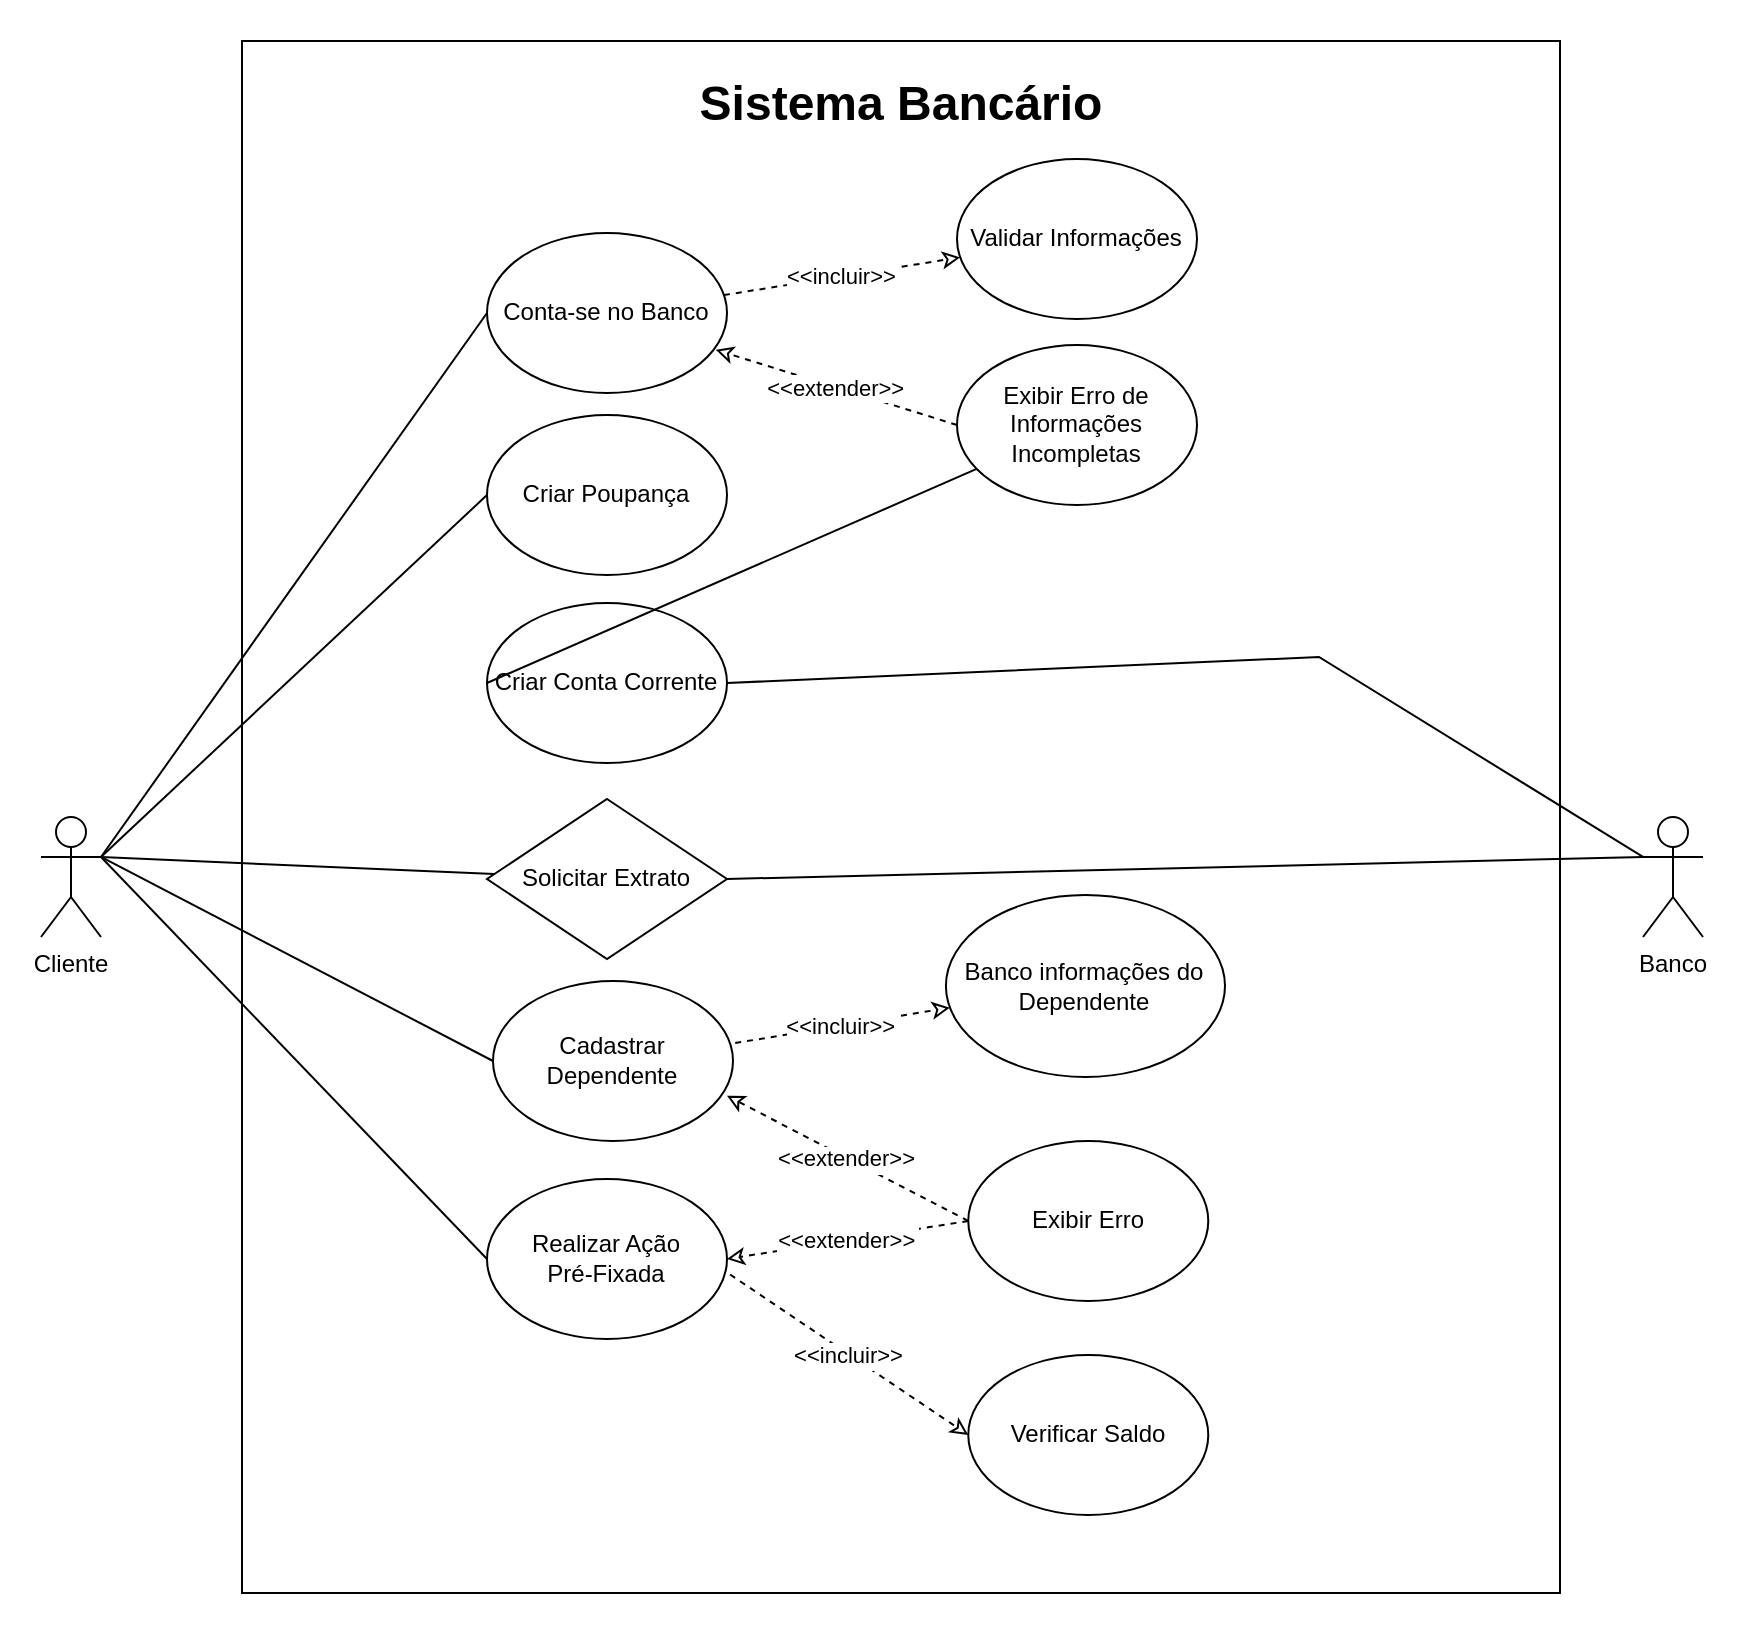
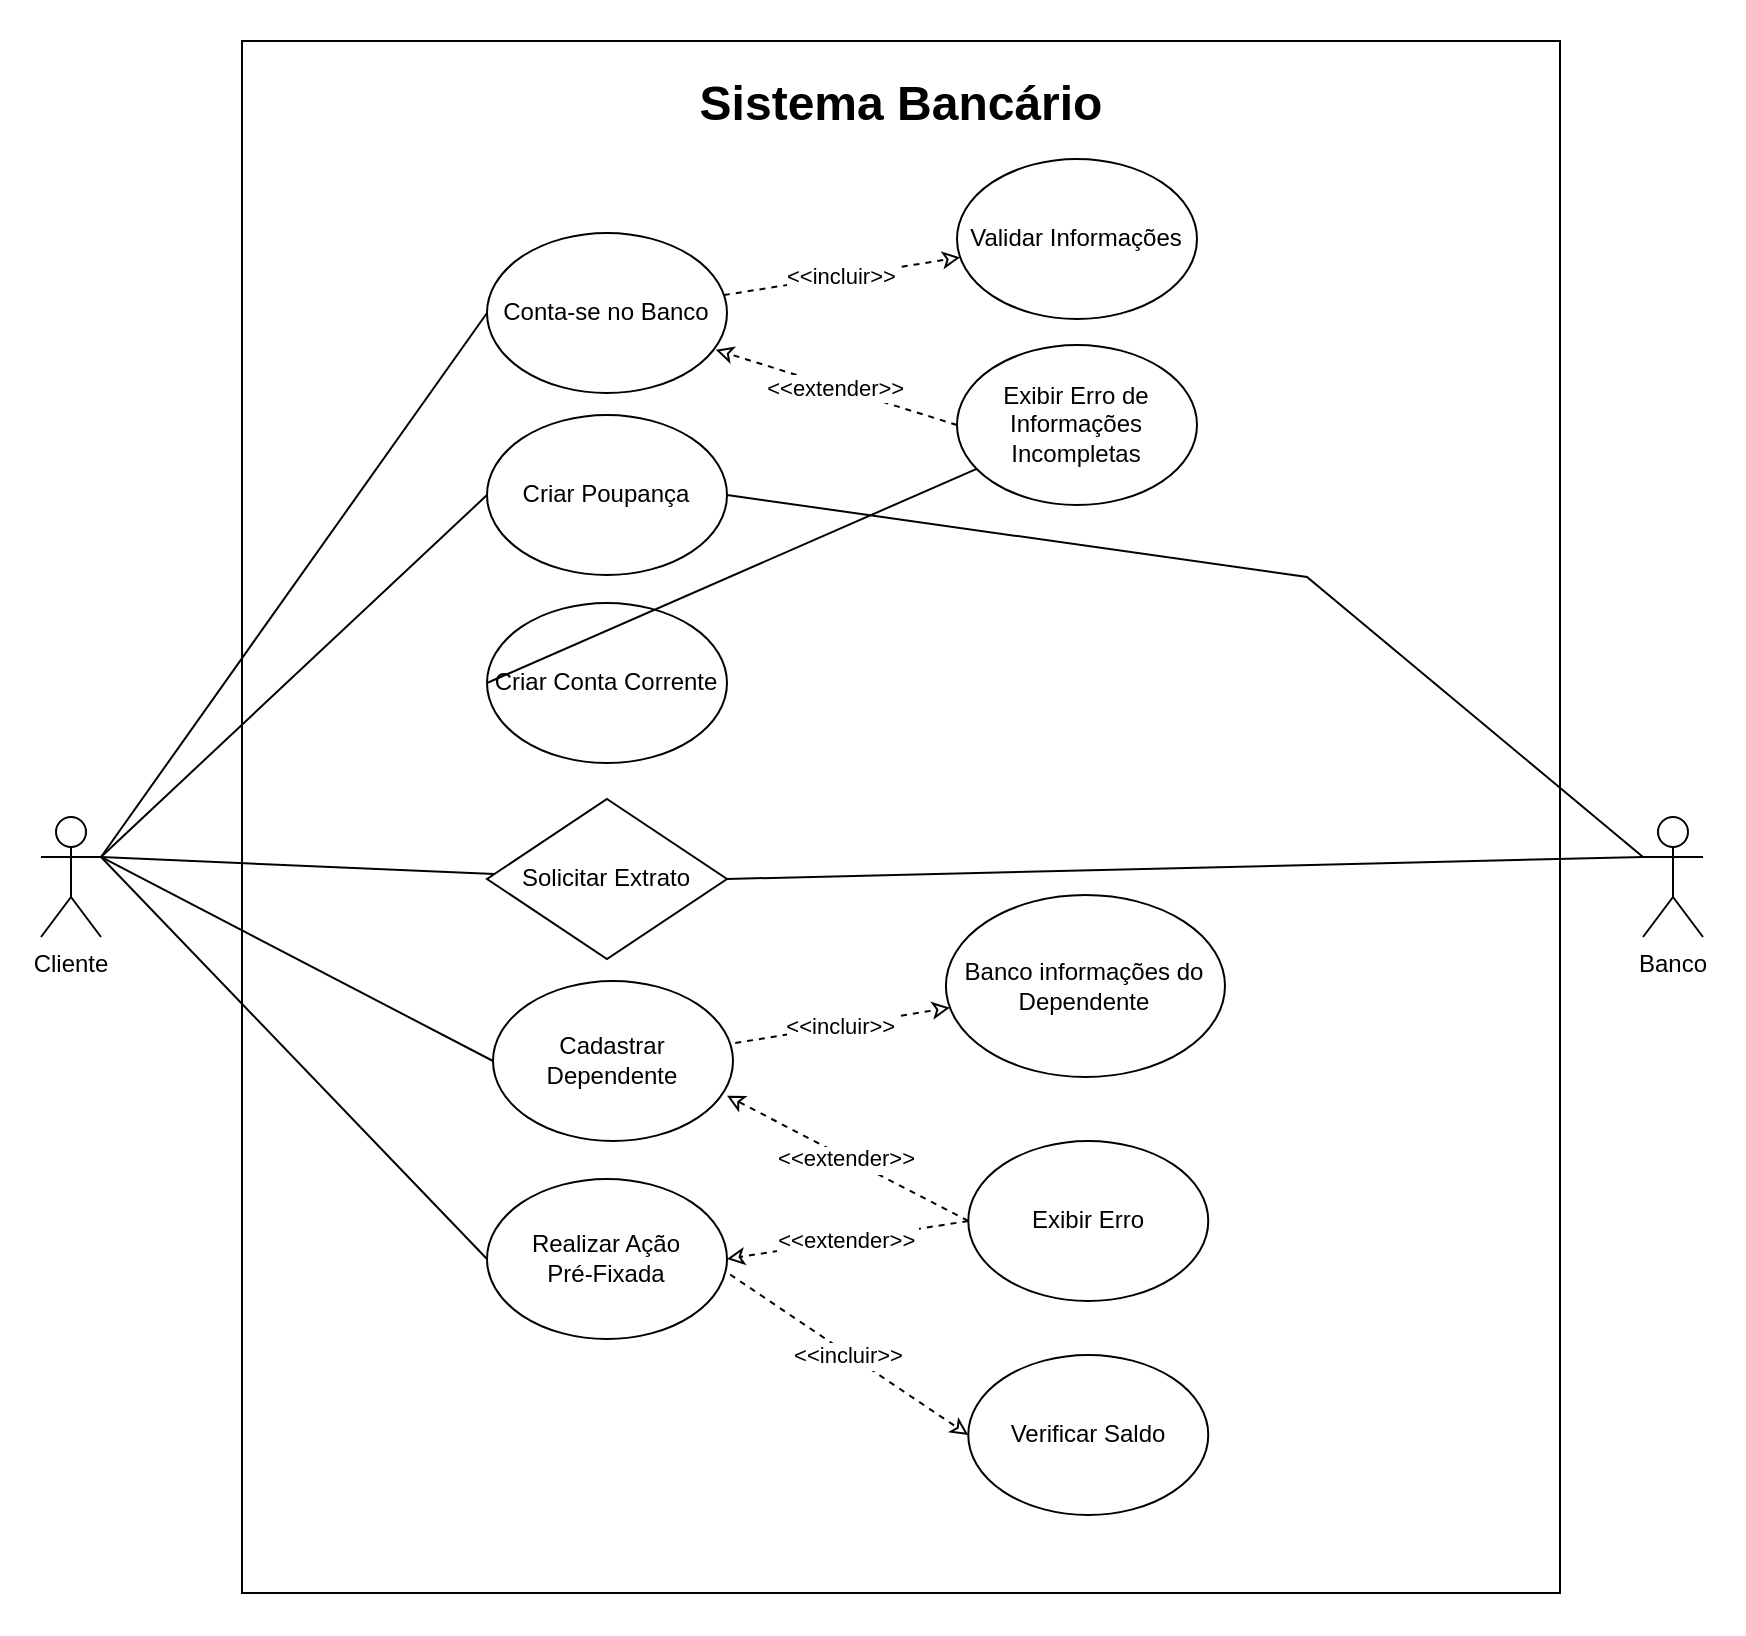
edge "Criar Poupança" -- "Banco": added
edge "Criar Conta Corrente" -- "Banco": removed
